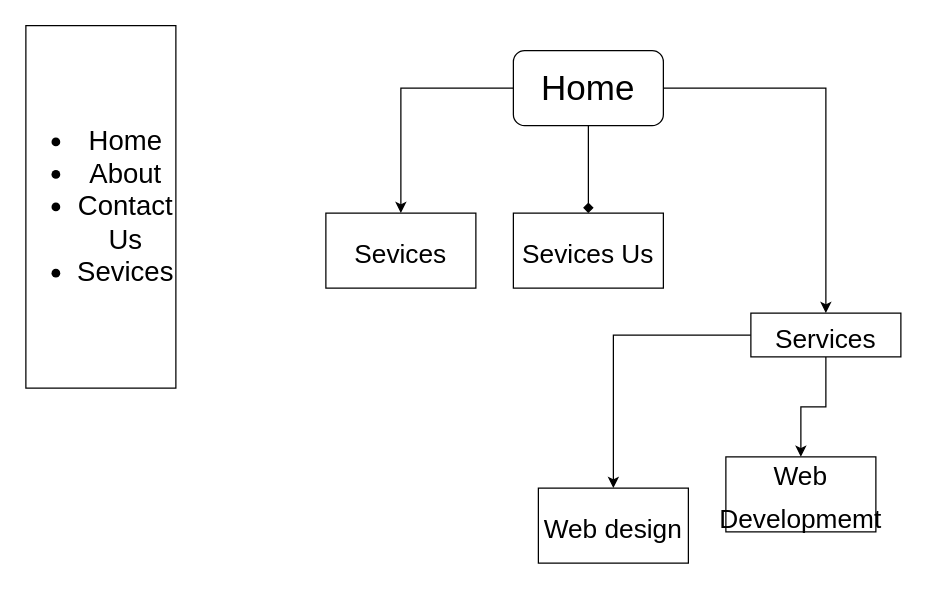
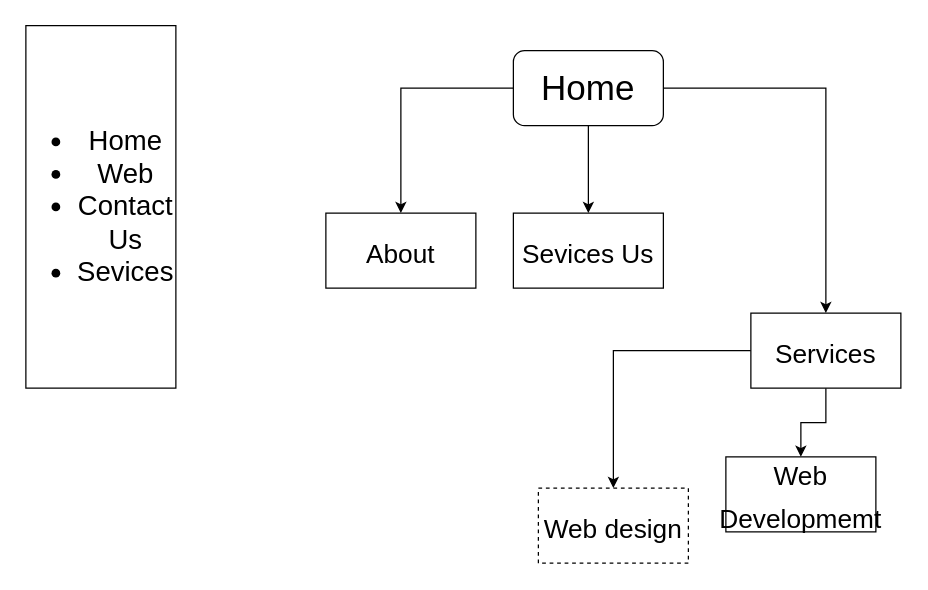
edge "Home" -> "Sevices Us": arrowhead diamond -> classic
node "Home About Contact Us Sevices": label "Home About Contact Us Sevices" -> "Home Web Contact Us Sevices"
node "Sevices": label "Sevices" -> "About"
node "Services": size 150x44 -> 150x75
node "Web design": style solid -> dashed
